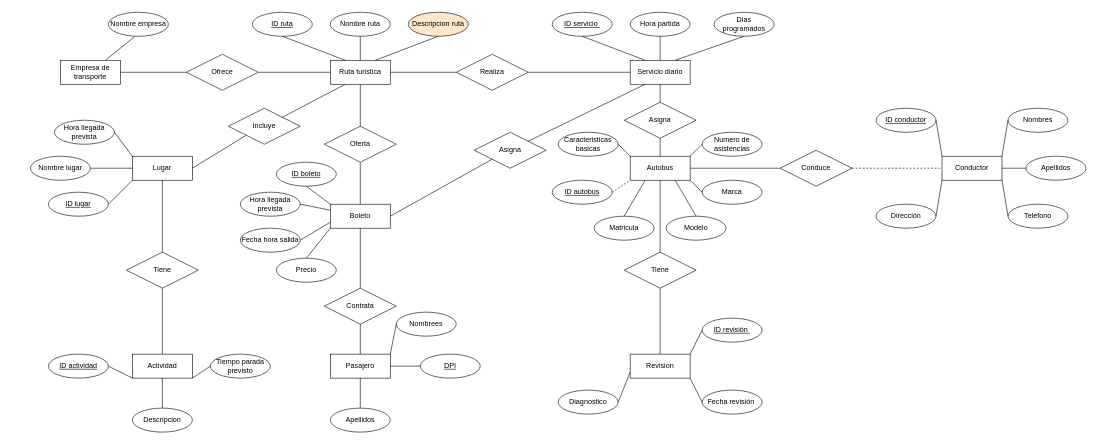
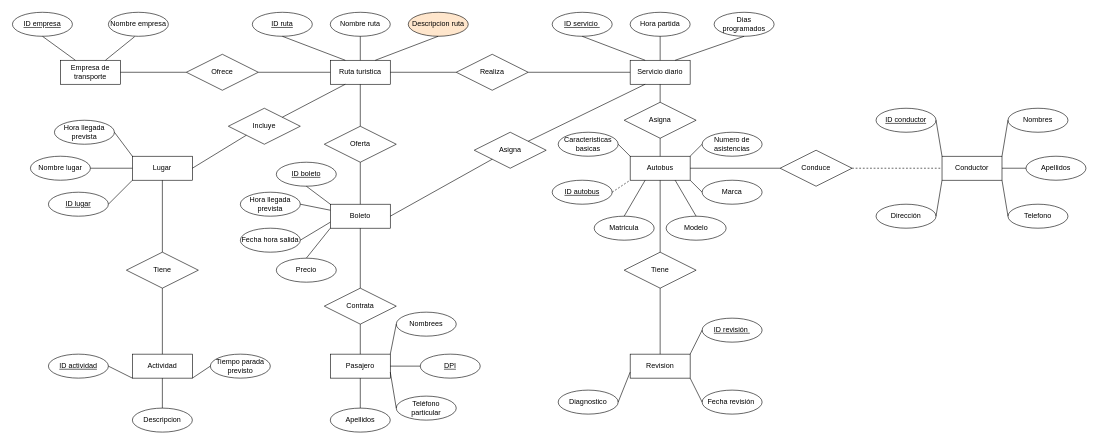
node "ID empresa": added
edge "ID empresa" -- "Empresa de transporte": added
edge "Pasajero" -- "Teléfono particular": added
node "Teléfono particular": added
